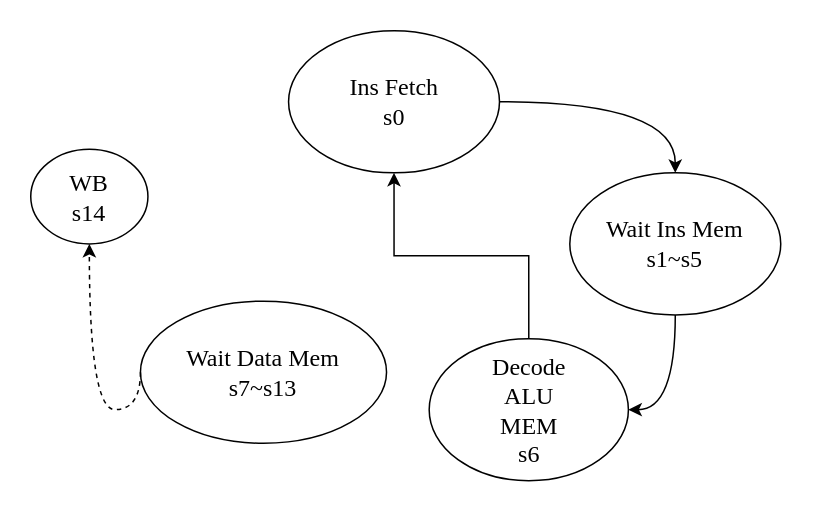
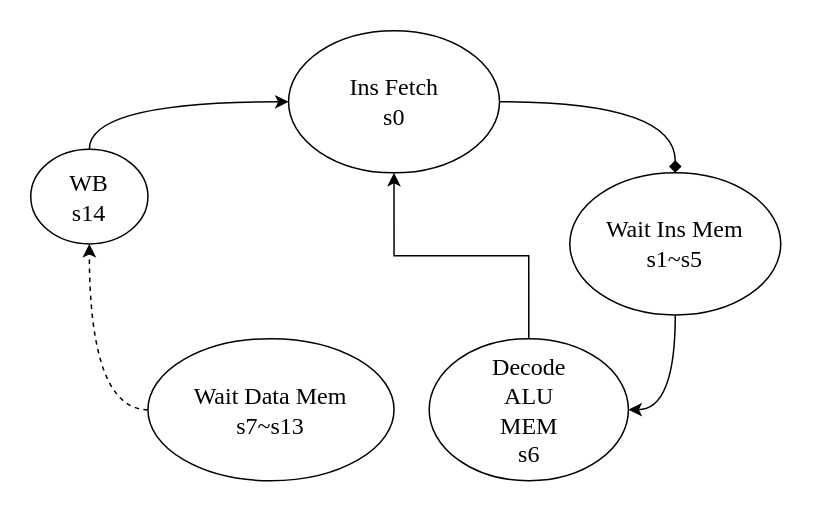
edge "WBs14" -> "Ins Fetchs0": added
edge "Ins Fetchs0" -> "Wait Ins Mems1~s5": arrowhead classic -> diamond
node "Wait Data Mems7~s13": moved (263, 372) -> (271, 410)
